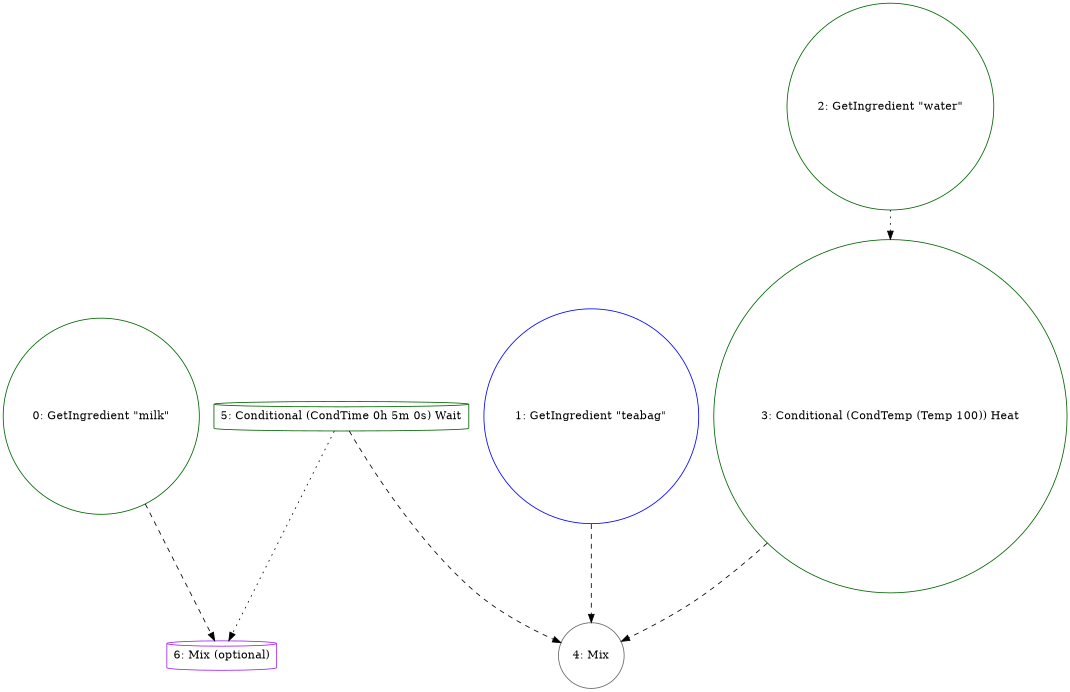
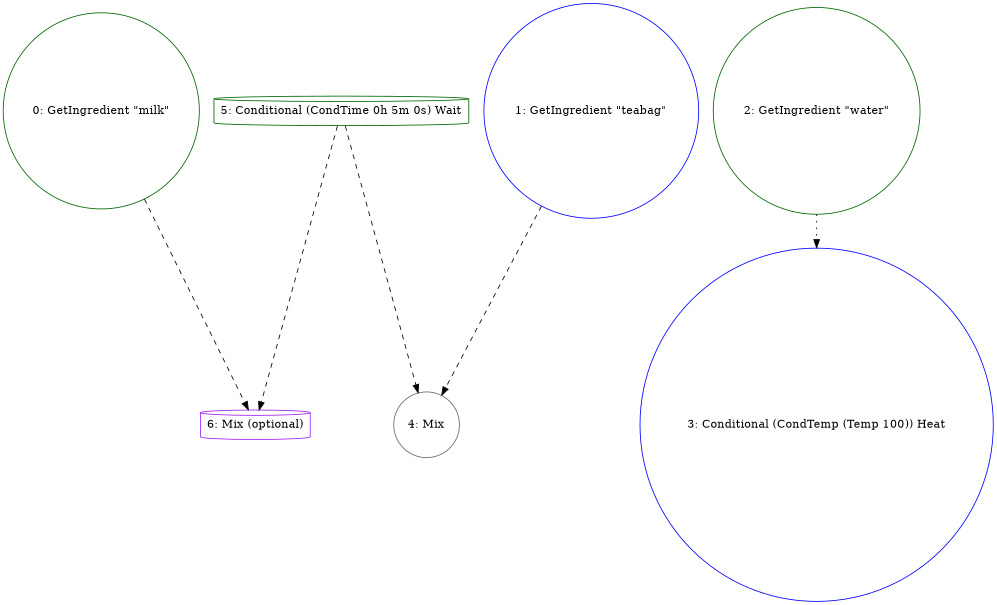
node "3: Conditional (CondTemp (Temp 100)) Heat": color darkgreen -> blue
edge "5: Conditional (CondTime 0h 5m 0s) Wait" -> "6: Mix (optional)": style dotted -> dashed
edge "3: Conditional (CondTemp (Temp 100)) Heat" -> "4: Mix": removed
